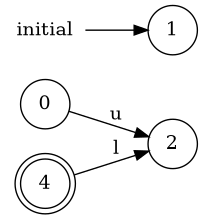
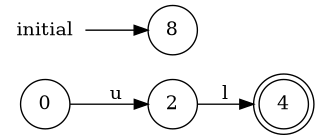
node "1": label "1" -> "8"
edge "4" -> "2": reversed
